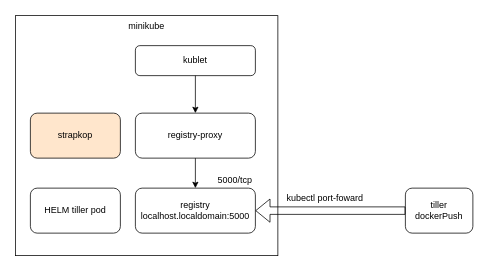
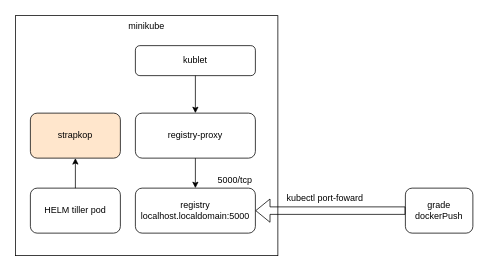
edge "HELM tiller pod" -> "strapkop": added
node "tiller dockerPush": label "tiller dockerPush" -> "grade dockerPush"
